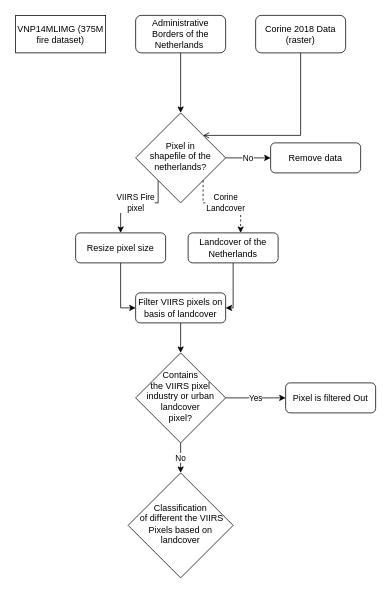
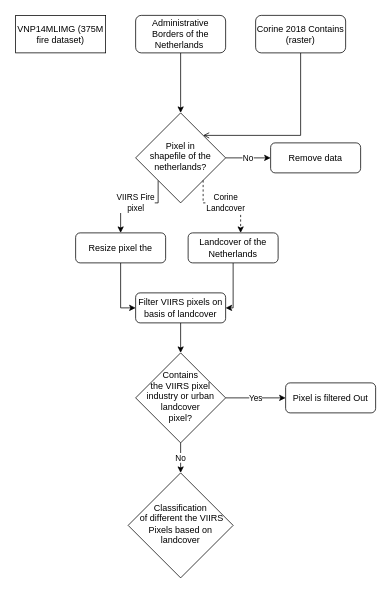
node "Corine 2018 Data (raster)": label "Corine 2018 Data (raster)" -> "Corine 2018 Contains (raster)"
node "Resize pixel size": label "Resize pixel size" -> "Resize pixel the"
